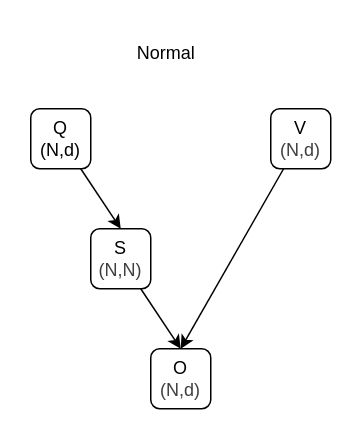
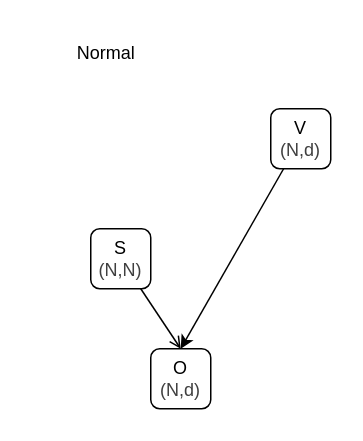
node "Normal": moved (166, 53) -> (106, 53)
node "Q (N,d)": removed
edge "Q (N,d)" -> "S (N,N)": removed
edge "S (N,N)" -> "O (N,d)": arrowhead classic -> open
